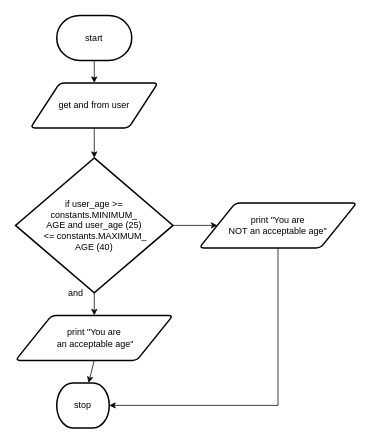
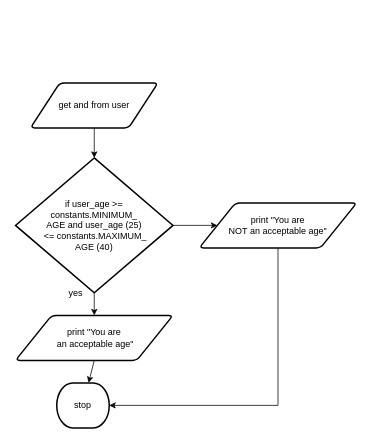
node "start": removed
edge "start" -> "get and from user": removed
node "and": label "and" -> "yes"
